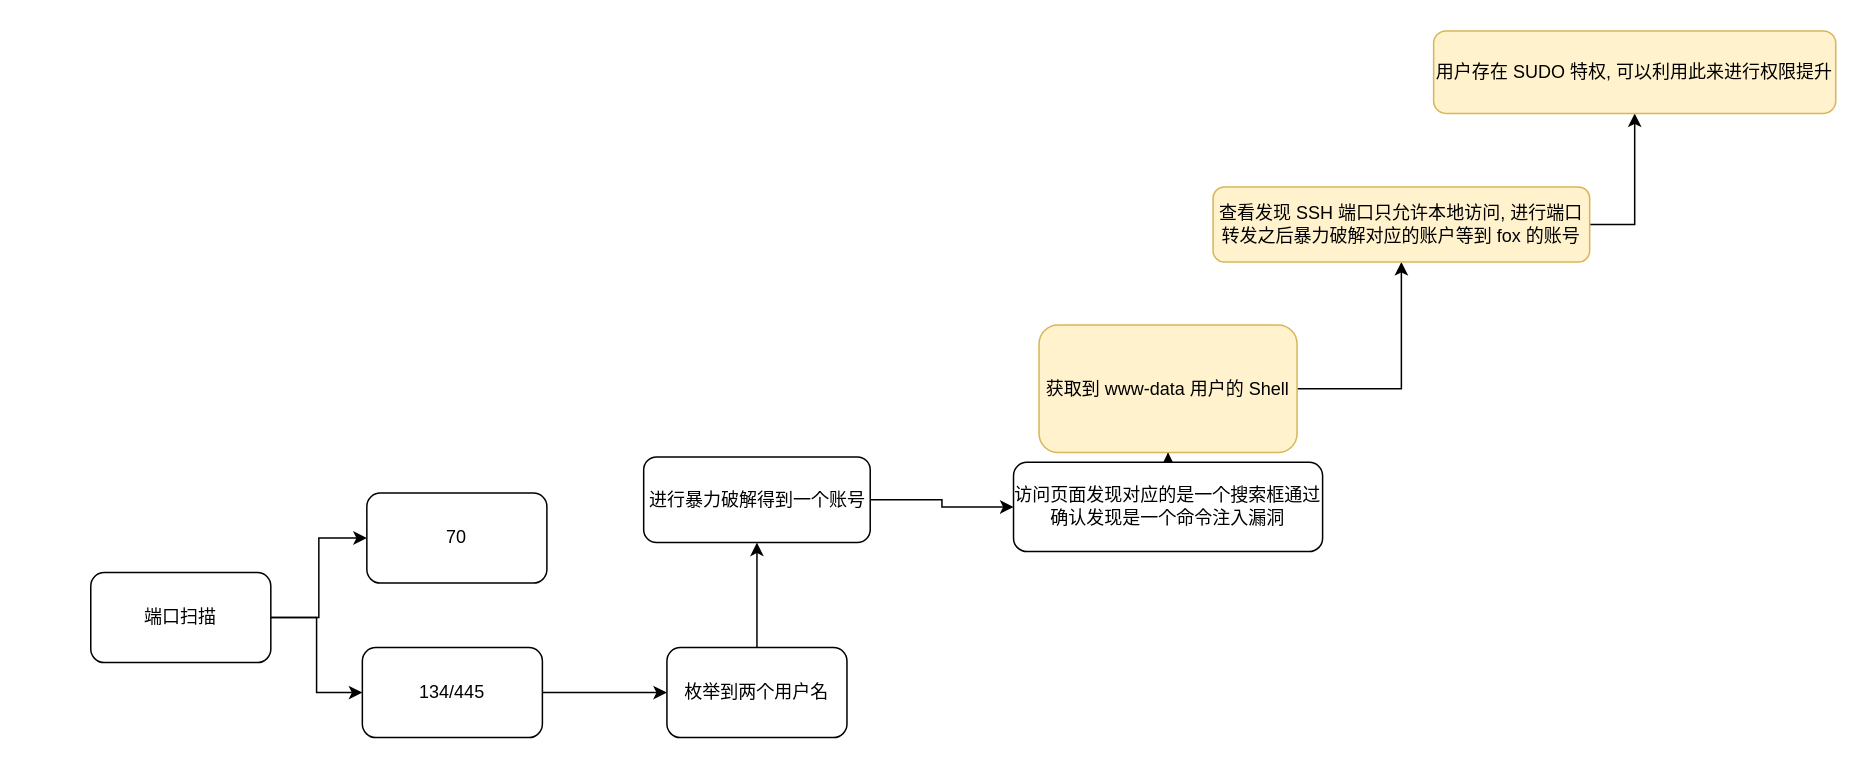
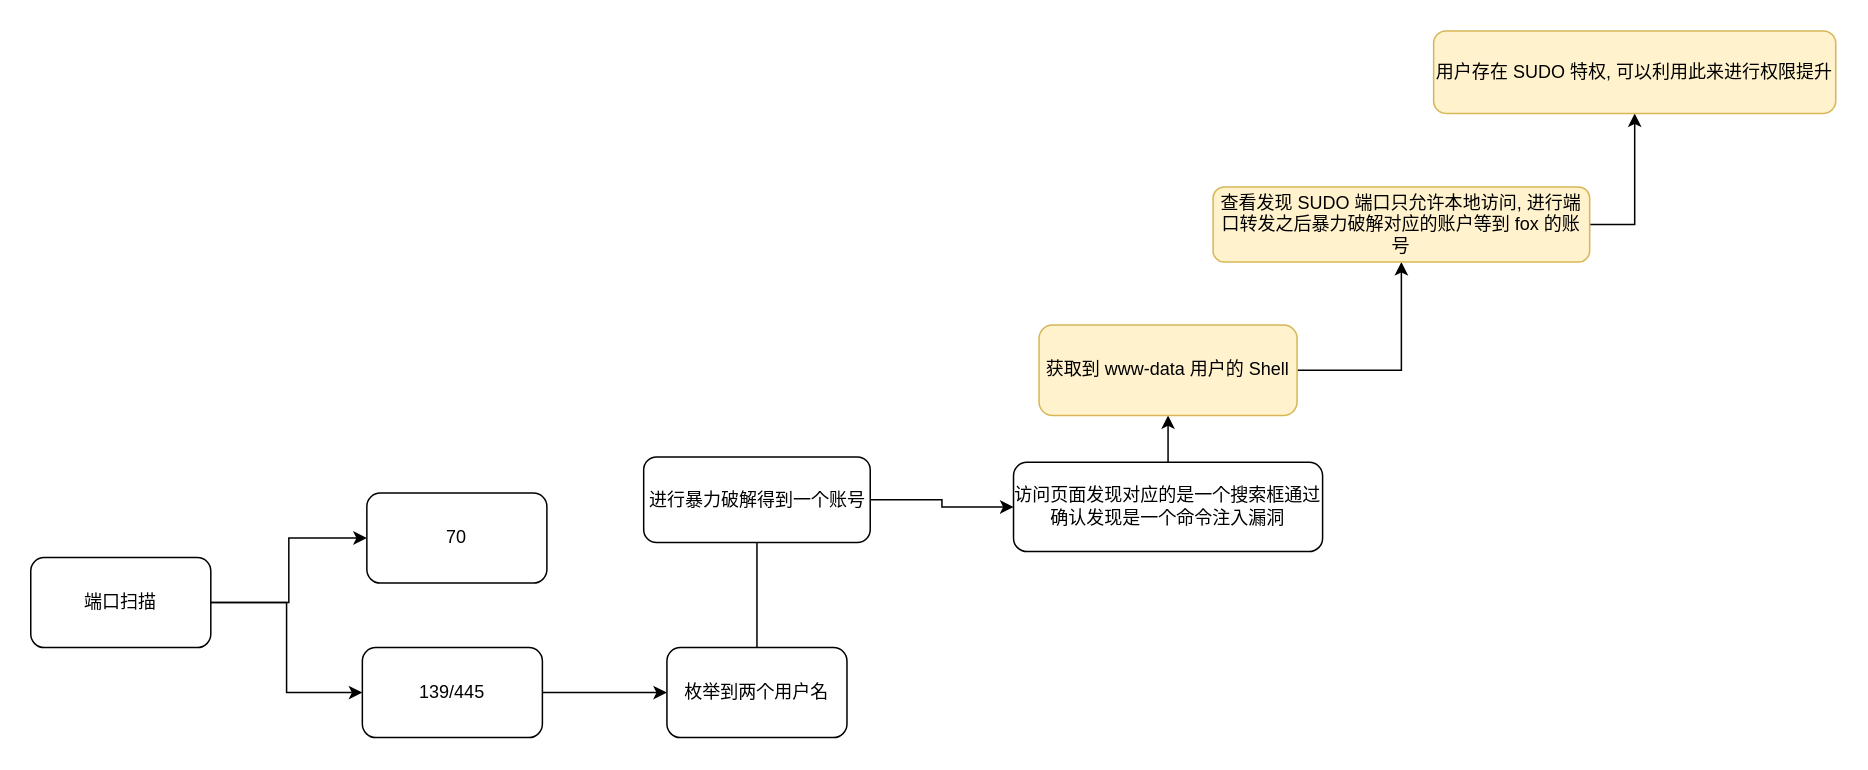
node "查看发现 SSH 端口只允许本地访问, 进行端口转发之后暴力破解对应的账户等到 fox 的账号": label "查看发现 SSH 端口只允许本地访问, 进行端口转发之后暴力破解对应的账户等到 fox 的账号" -> "查看发现 SUDO 端口只允许本地访问, 进行端口转发之后暴力破解对应的账户等到 fox 的账号"
node "获取到 www-data 用户的 Shell": size 258x128 -> 258x90
edge "枚举到两个用户名" -> "进行暴力破解得到一个账号": arrowhead classic -> none
node "端口扫描": moved (181, 617) -> (121, 602)
node "134/445": label "134/445" -> "139/445"
